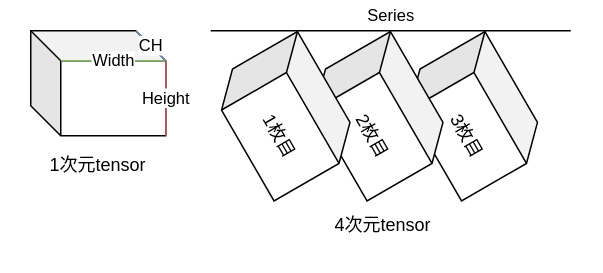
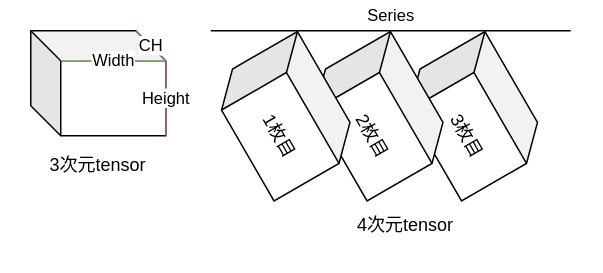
node "1次元tensor": label "1次元tensor" -> "3次元tensor"
node "4次元tensor": moved (383, 226) -> (406, 226)
